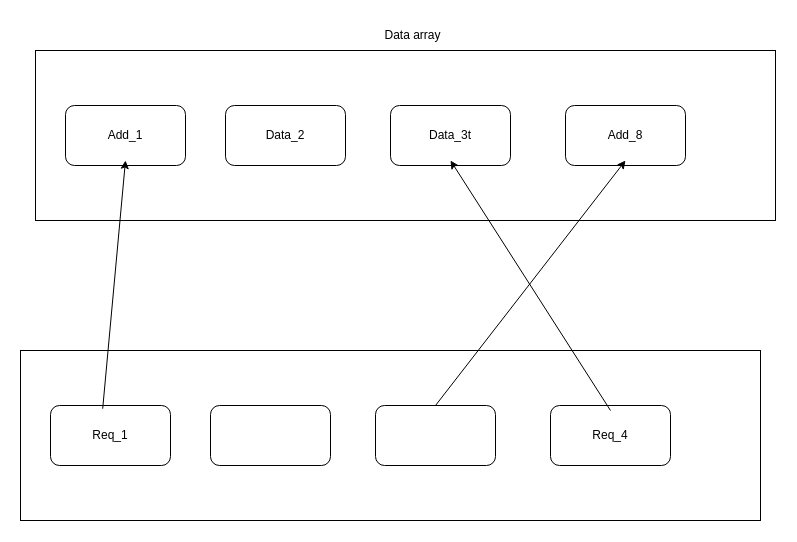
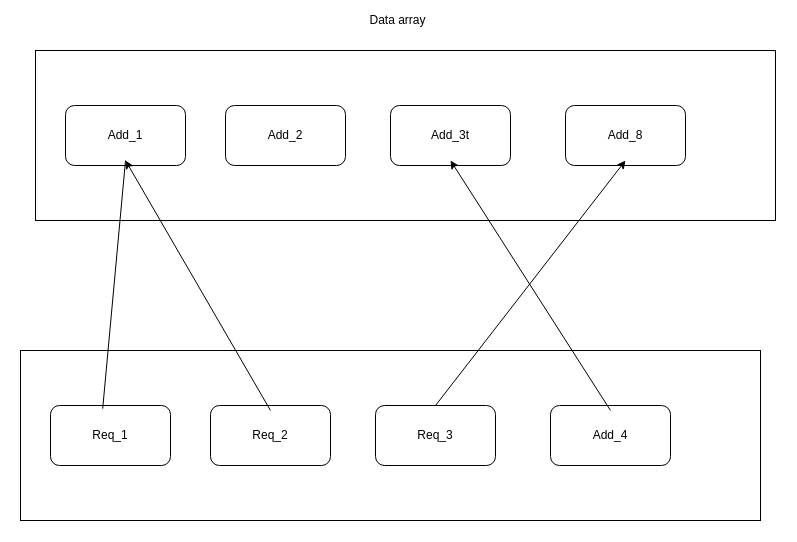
node "Data array": moved (413, 36) -> (398, 21)
node "Data_2": label "Data_2" -> "Add_2"
node "Data_3t": label "Data_3t" -> "Add_3t"
edge "Req_1" -> "Add_1": arrowhead classic -> none
edge "Req_2" -> "Add_1": added
node "Req_2": added
node "Req_3": added
node "Req_4": label "Req_4" -> "Add_4"
